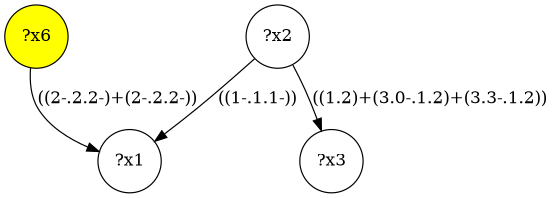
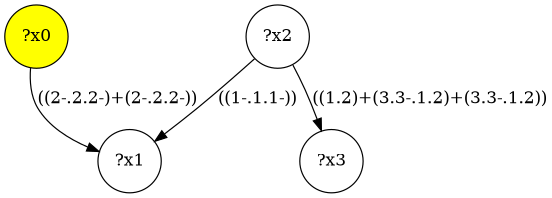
node "?x6": label "?x6" -> "?x0"
edge "?x2" -> "?x3": label "((1.2)+(3.0-.1.2)+(3.3-.1.2))" -> "((1.2)+(3.3-.1.2)+(3.3-.1.2))"
